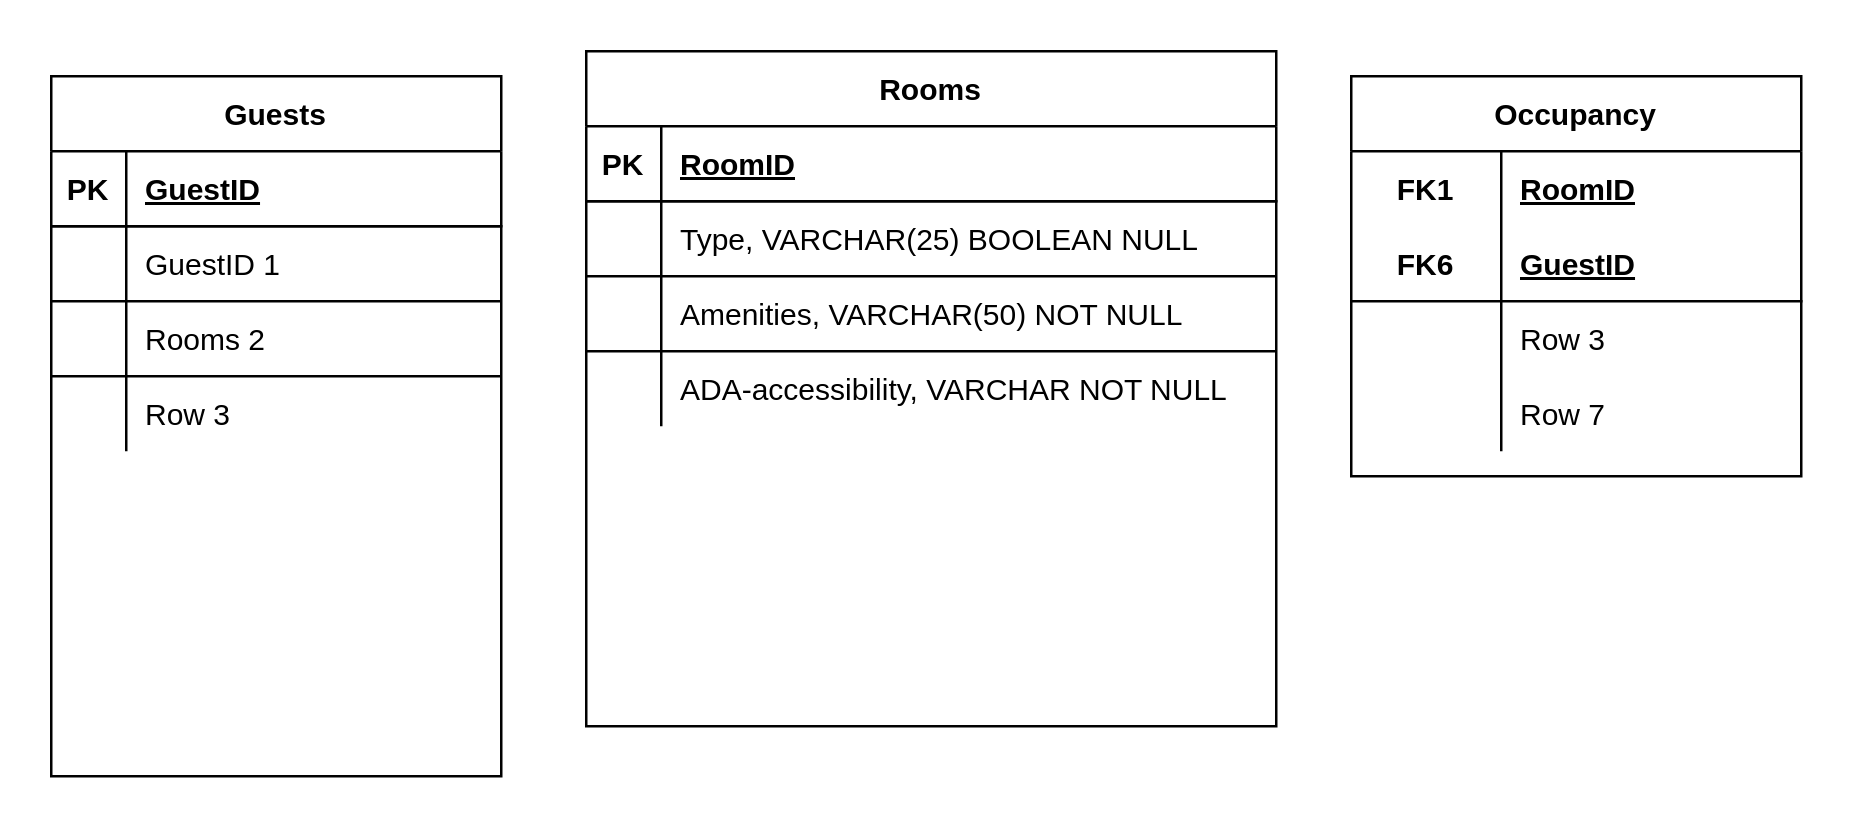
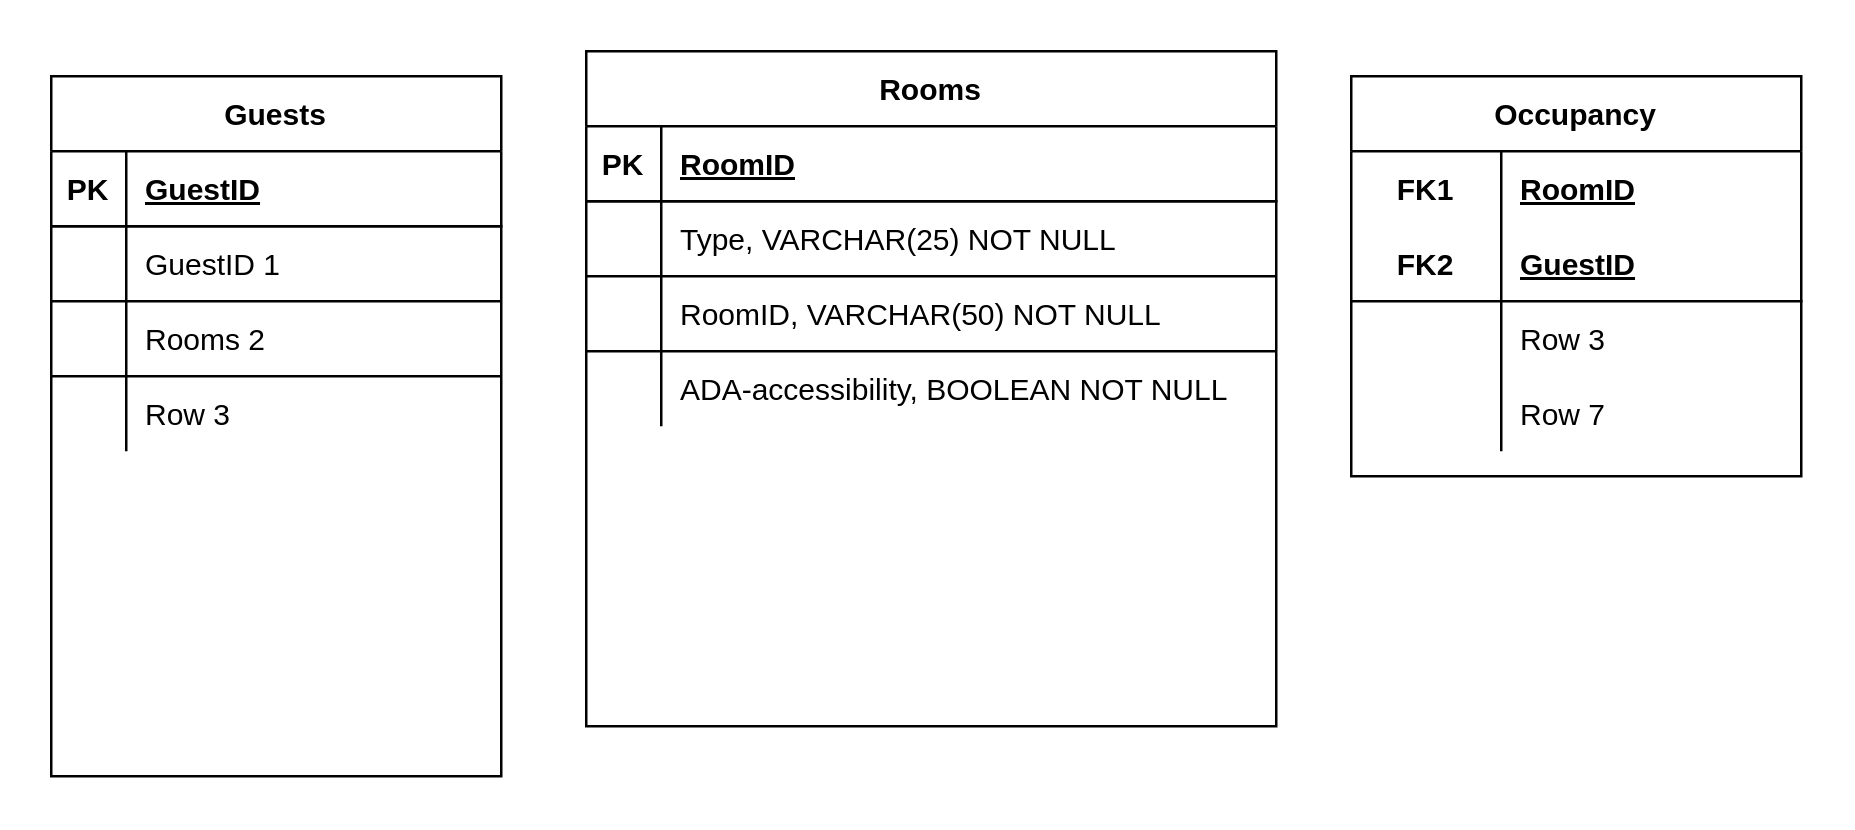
node "Type, VARCHAR(25) BOOLEAN NULL": label "Type, VARCHAR(25) BOOLEAN NULL" -> "Type, VARCHAR(25) NOT NULL"
node "FK6": label "FK6" -> "FK2"
node "Amenities, VARCHAR(50) NOT NULL": label "Amenities, VARCHAR(50) NOT NULL" -> "RoomID, VARCHAR(50) NOT NULL"
node "ADA-accessibility, VARCHAR NOT NULL": label "ADA-accessibility, VARCHAR NOT NULL" -> "ADA-accessibility, BOOLEAN NOT NULL"
